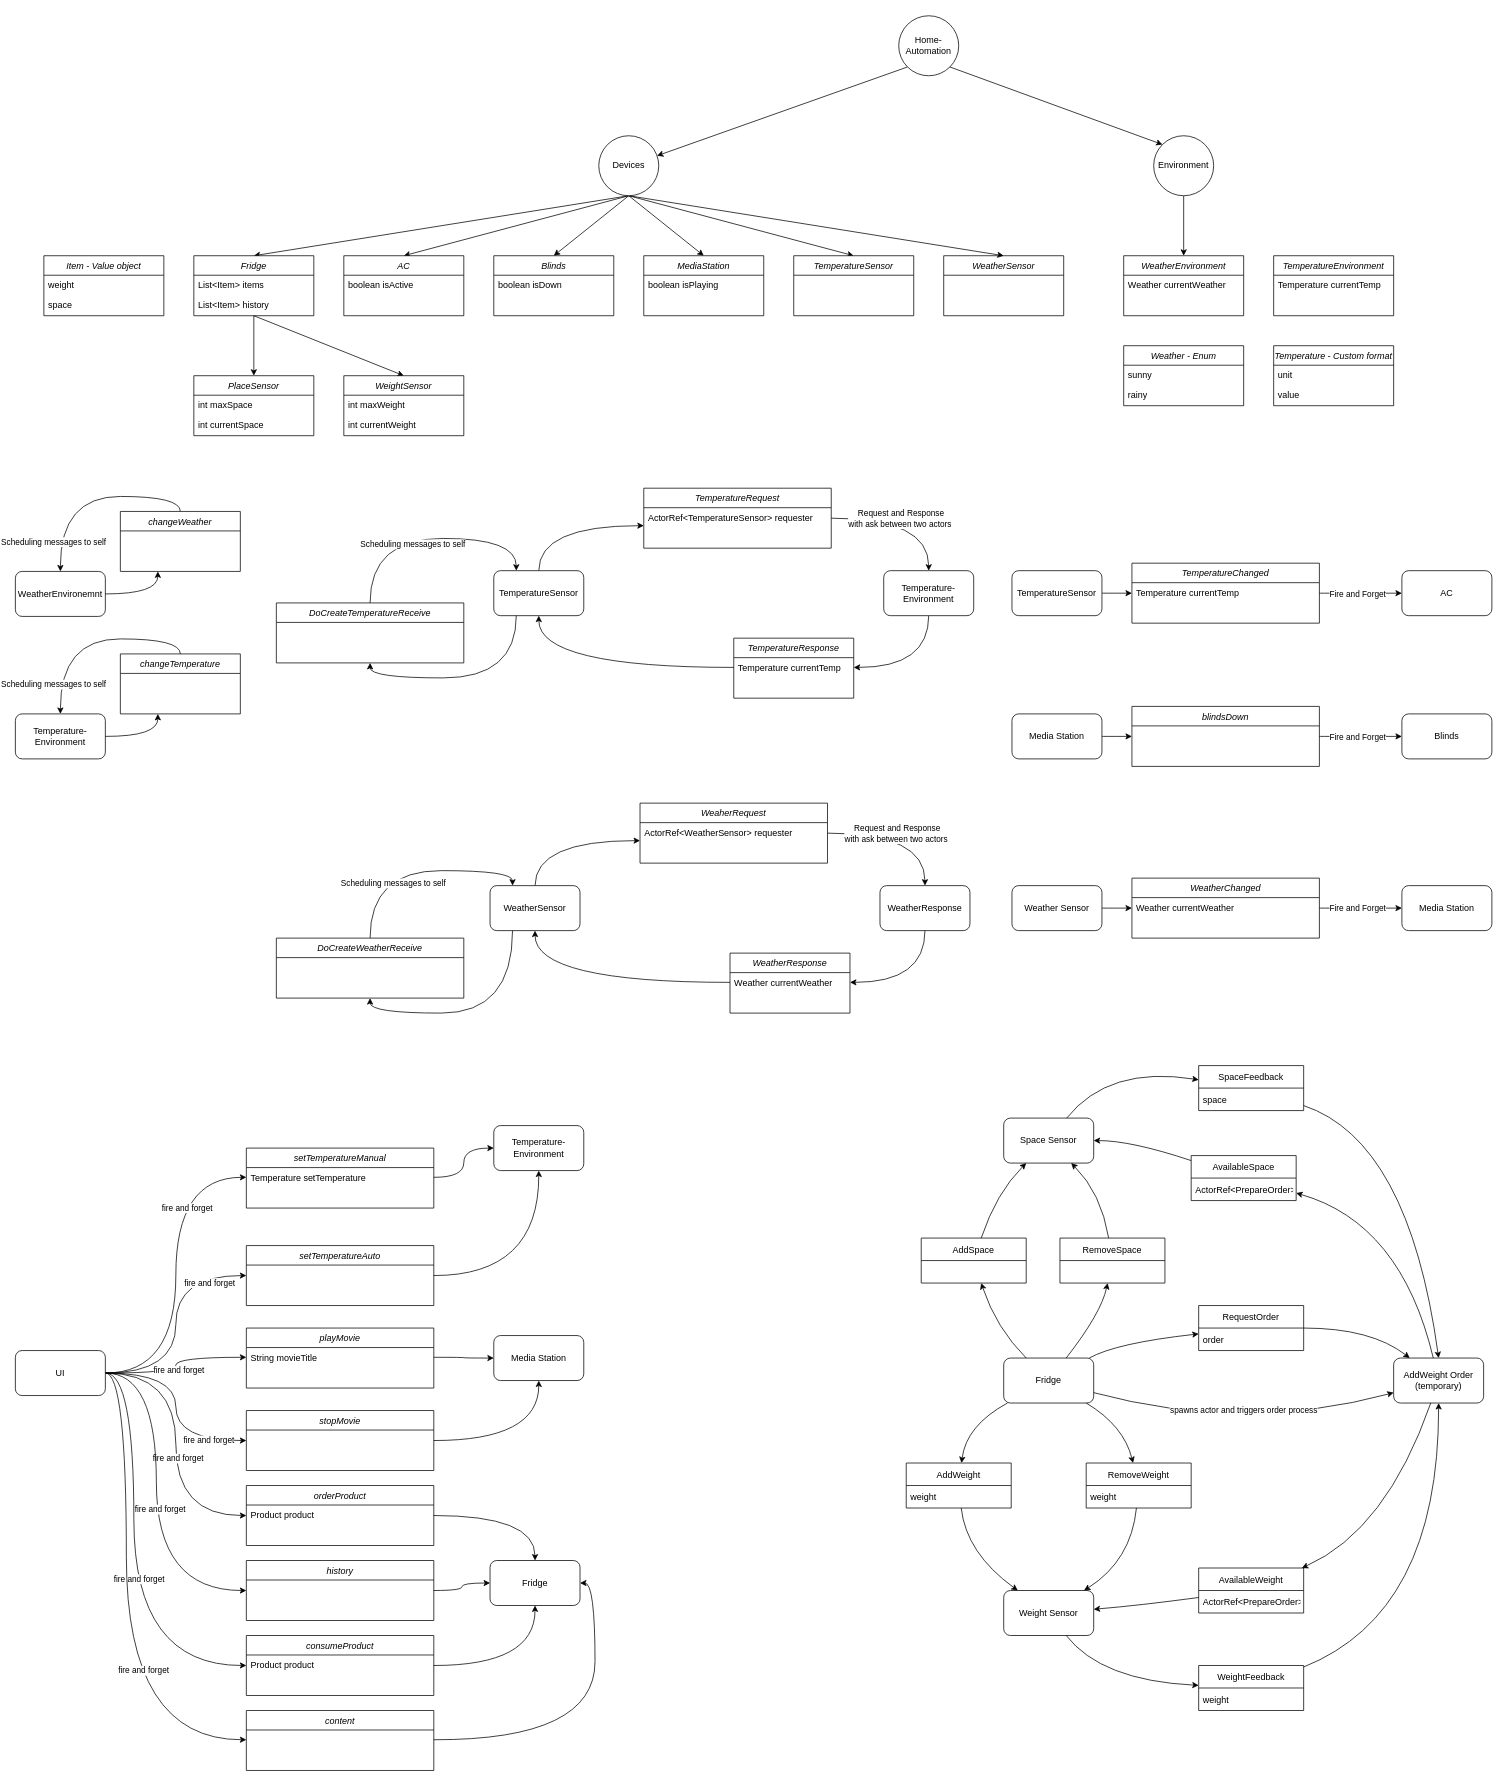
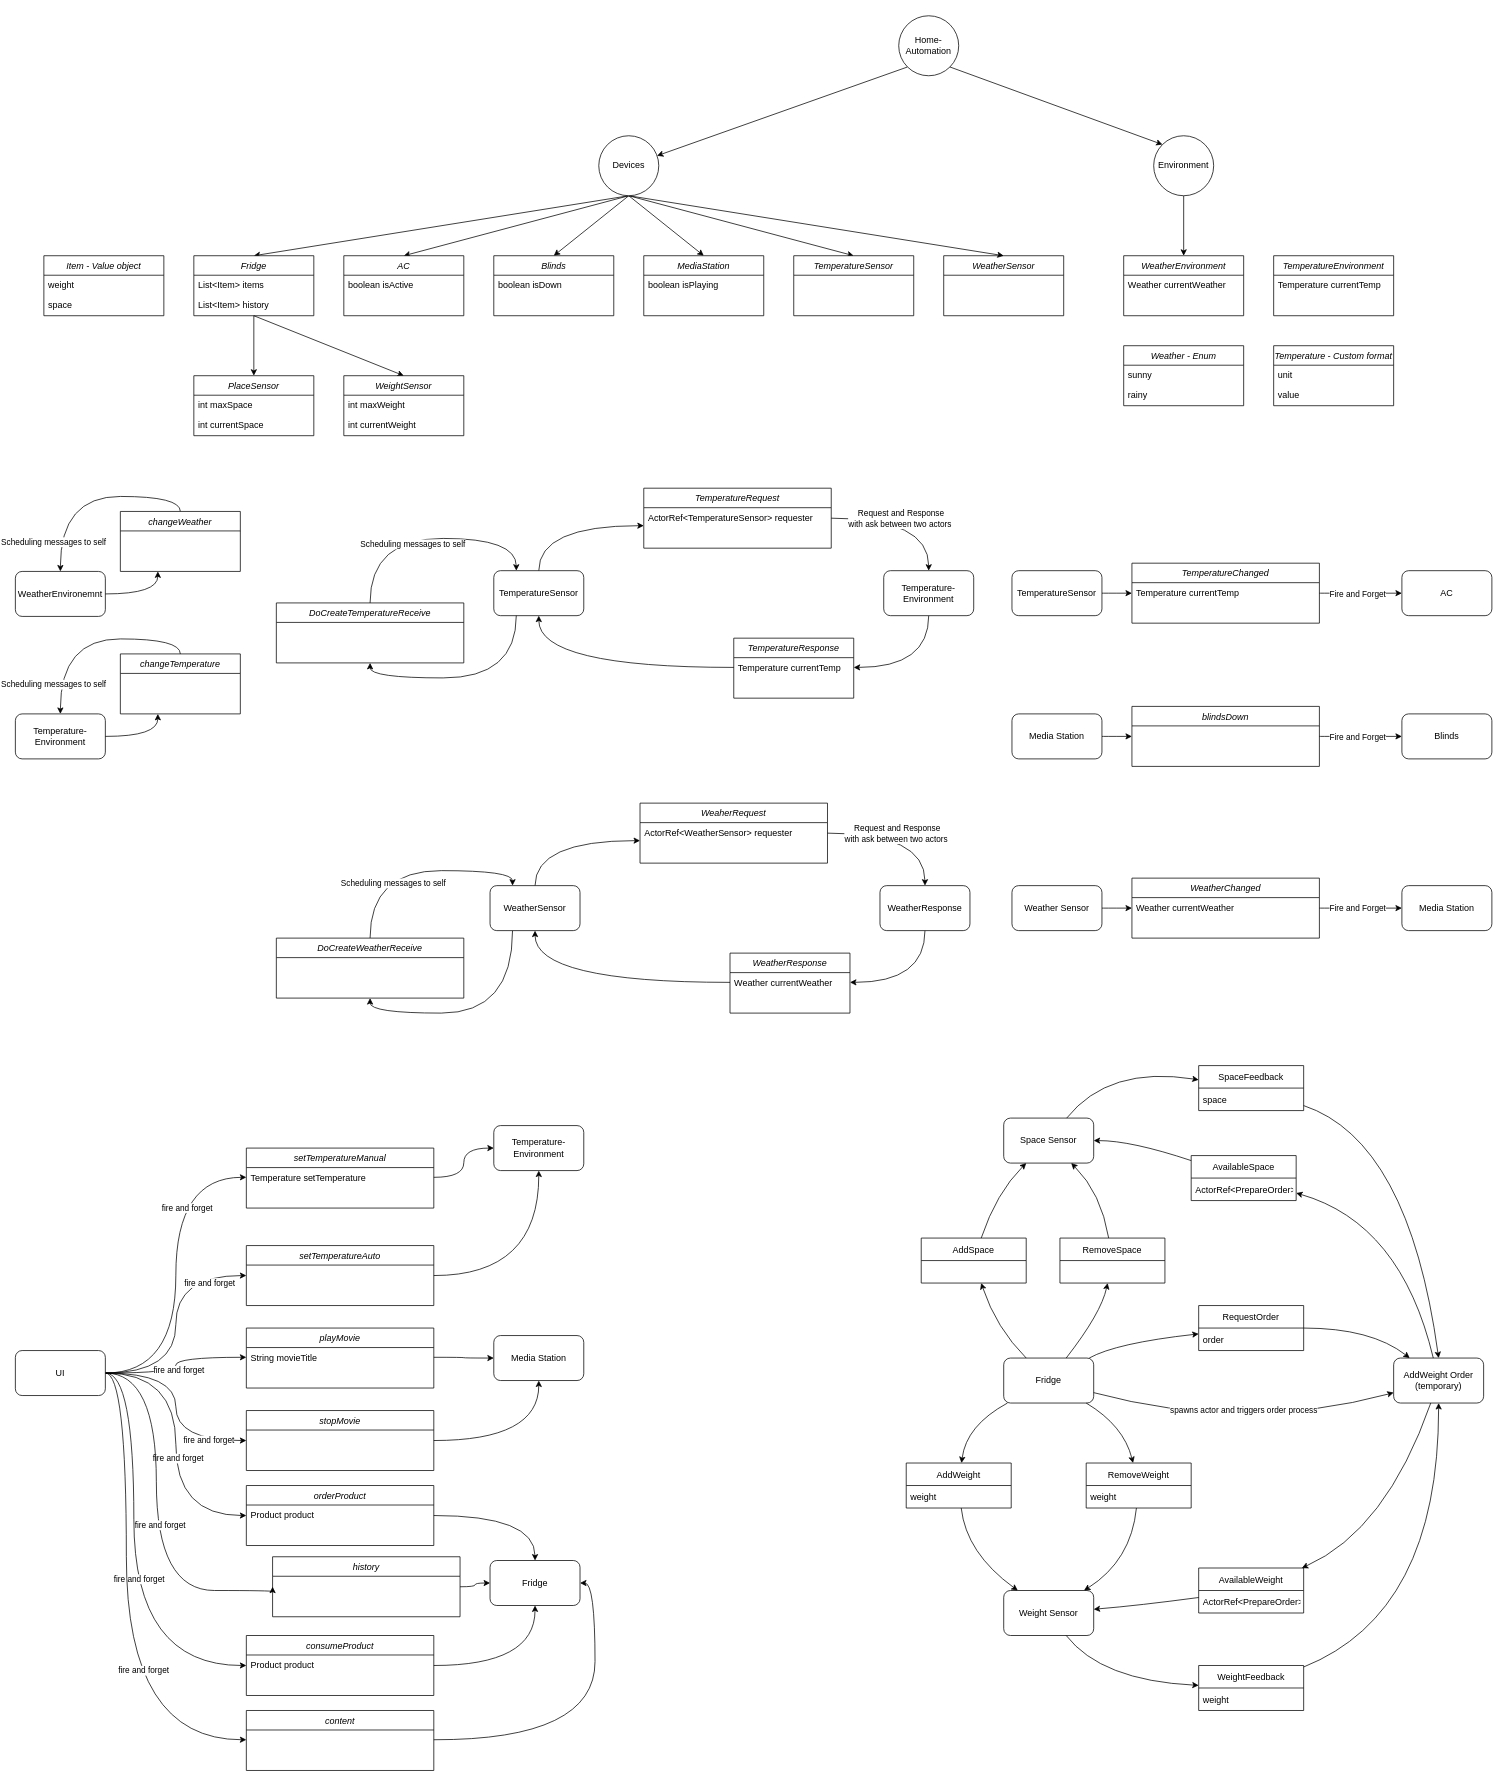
node "history": moved (340, 1590) -> (366, 1587)
